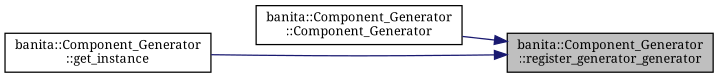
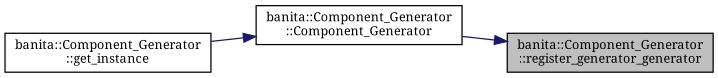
edge "banita::Component_Generator ::get_instance" -> "banita::Component_Generator ::register_generator_generator": now "banita::Component_Generator ::get_instance" -> "banita::Component_Generator ::Component_Generator"
